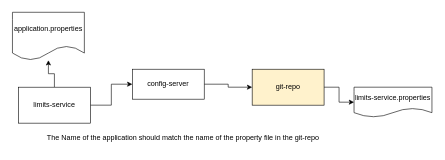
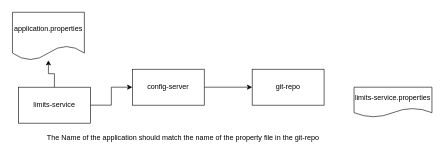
node "config-server": size 72x30 -> 72x36
node "git-repo": fillcolor #fff2cc -> #ffffff
edge "git-repo" -> "limits-service.properties": removed
